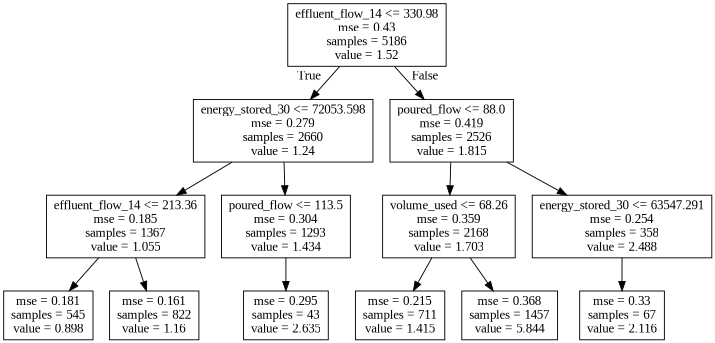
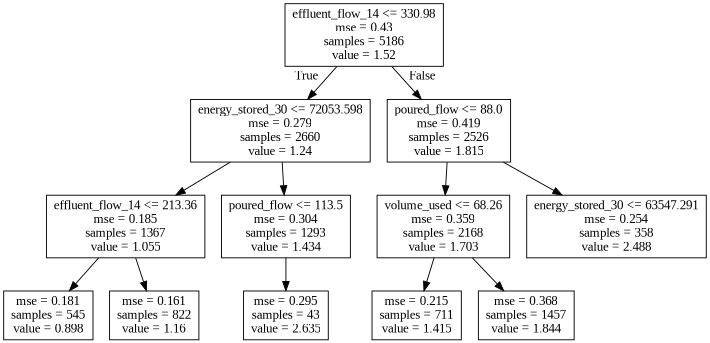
node "mse = 0.368 samples = 1457 value = 5.844": label "mse = 0.368 samples = 1457 value = 5.844" -> "mse = 0.368 samples = 1457 value = 1.844"
node "mse = 0.33 samples = 67 value = 2.116": removed
